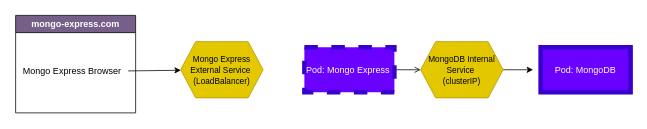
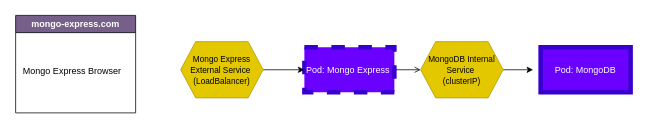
edge "Mongo Express External Service (LoadBalancer)" -> "Pod: Mongo Express": added
edge "Mongo Express Browser" -> "Mongo Express External Service (LoadBalancer)": removed
